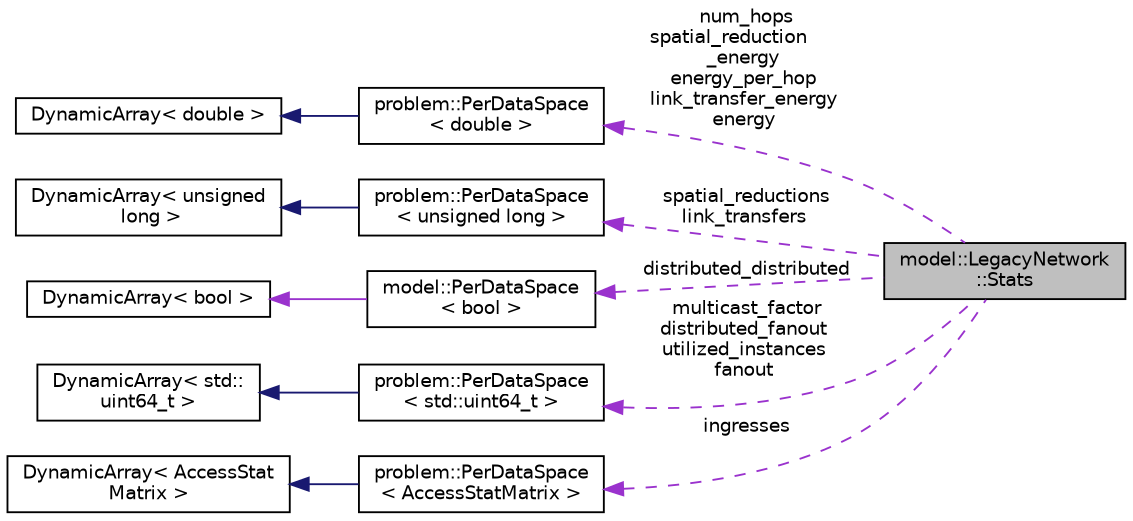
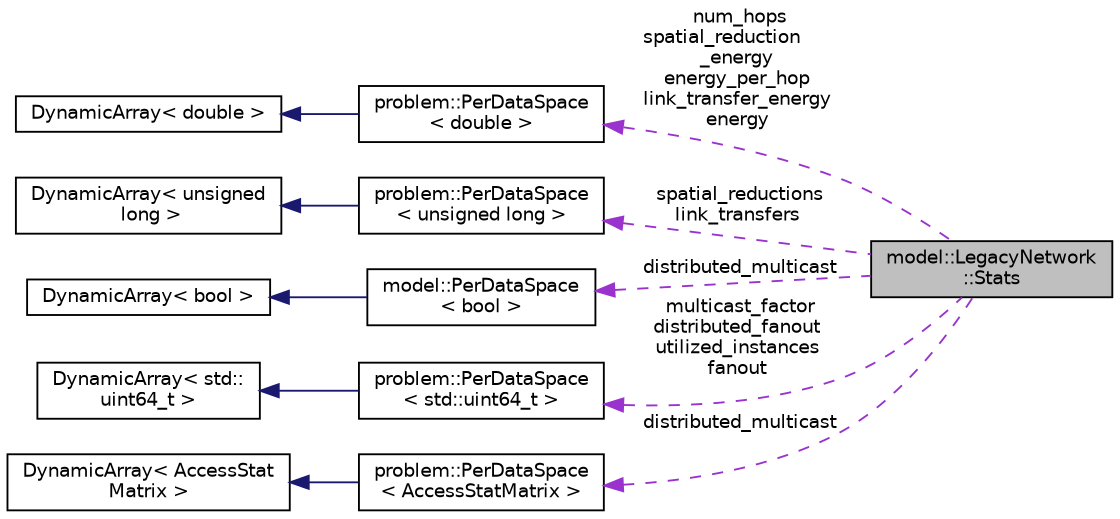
edge "model::LegacyNetwork ::Stats" -> "model::PerDataSpace < bool >": label " distributed_distributed" -> " distributed_multicast"
edge "model::PerDataSpace < bool >" -> "DynamicArray< bool >": color darkorchid3 -> midnightblue
edge "model::LegacyNetwork ::Stats" -> "problem::PerDataSpace < AccessStatMatrix >": label " ingresses" -> " distributed_multicast"
